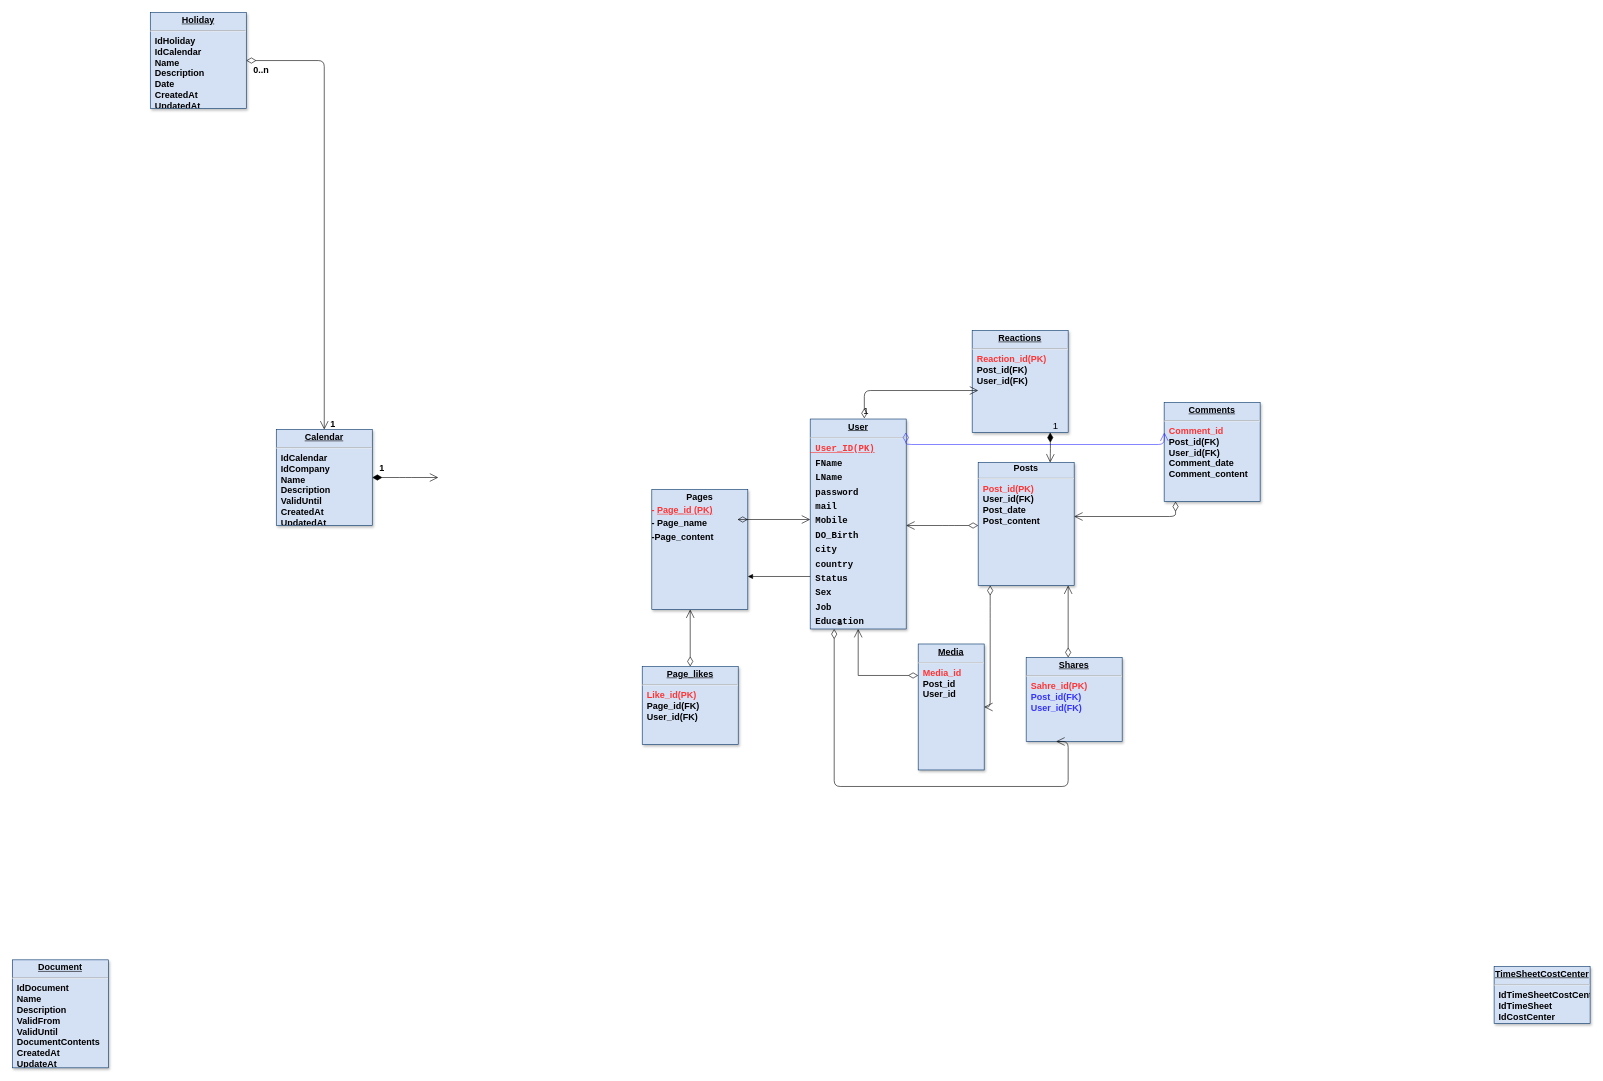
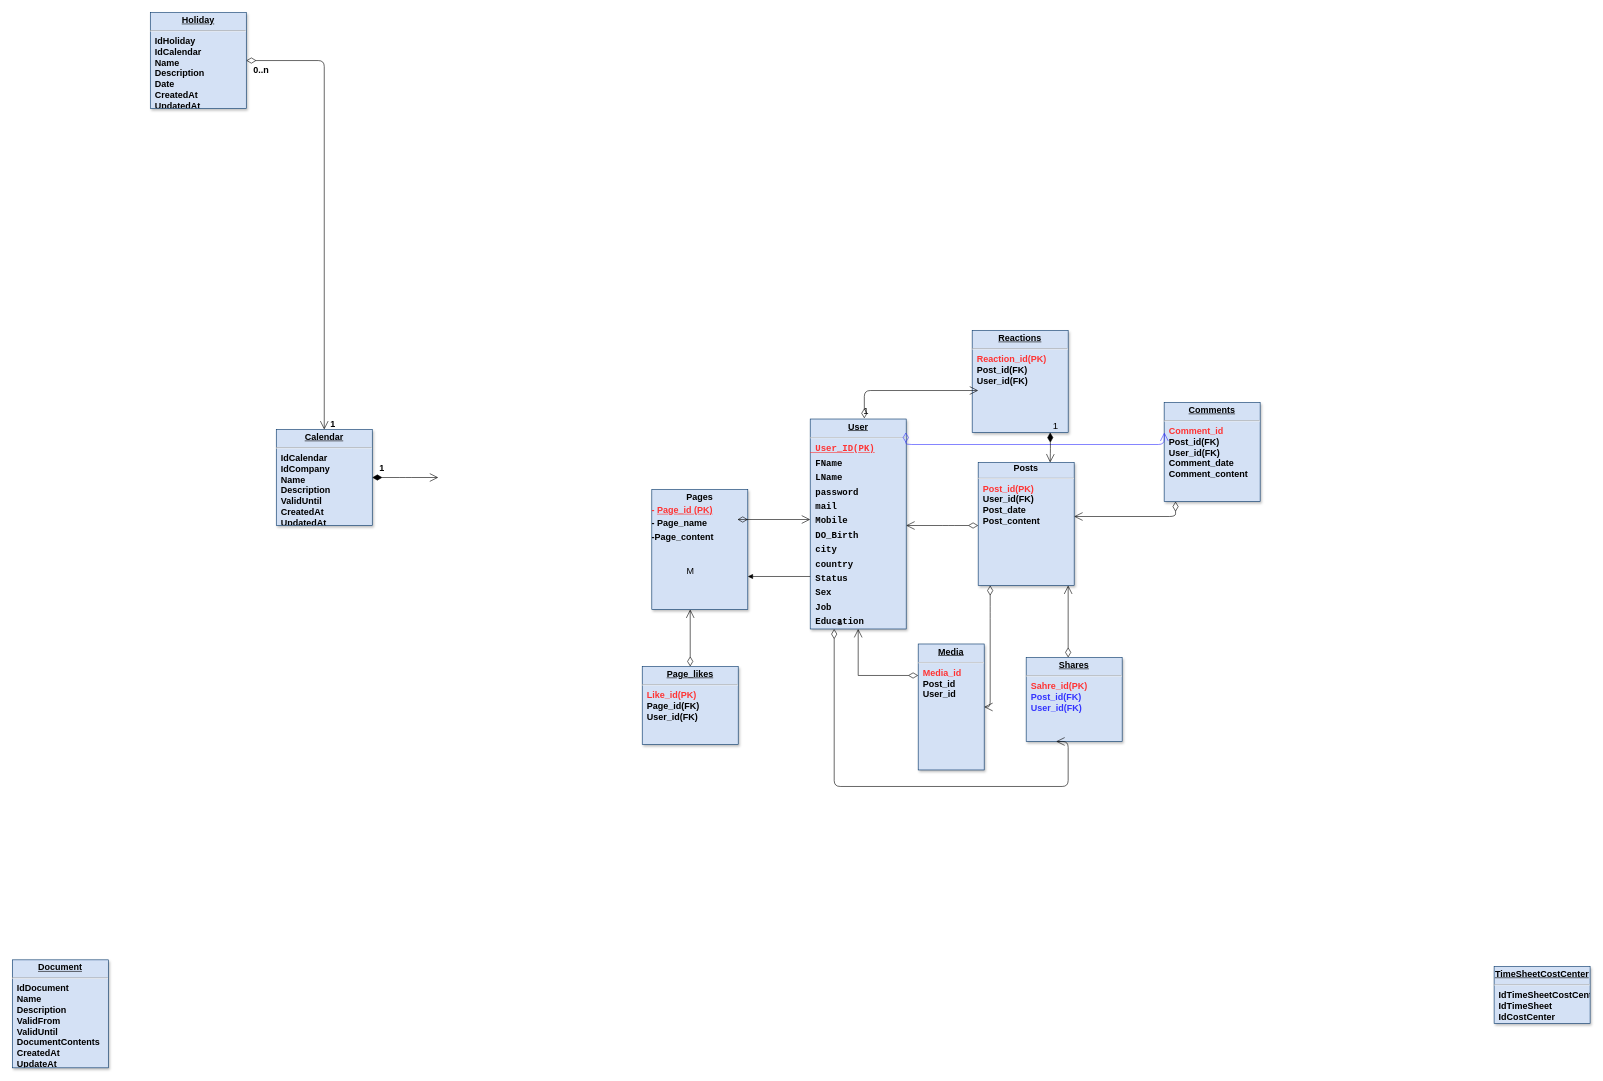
node "M": added
